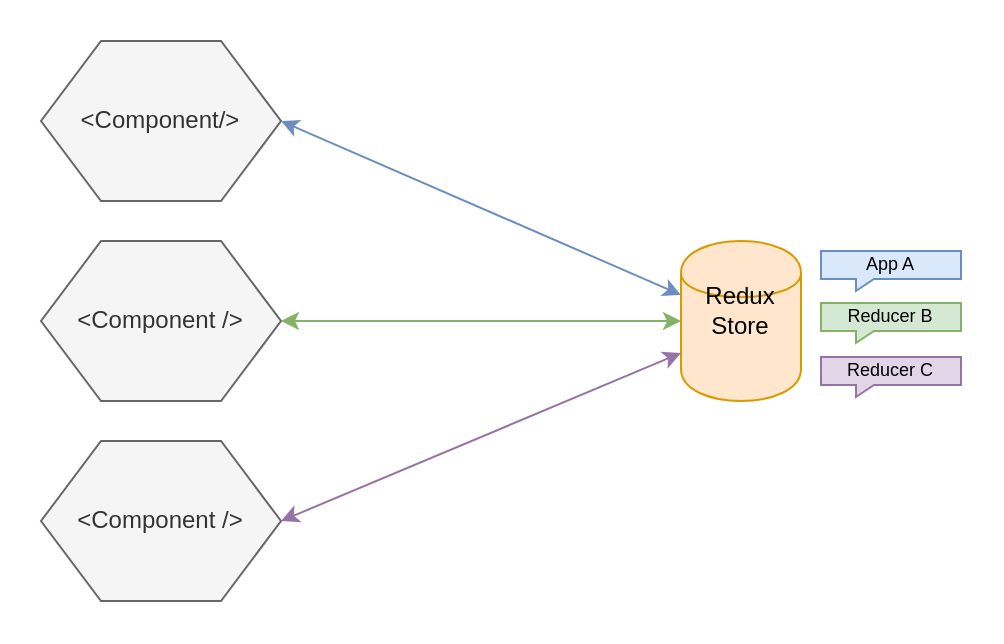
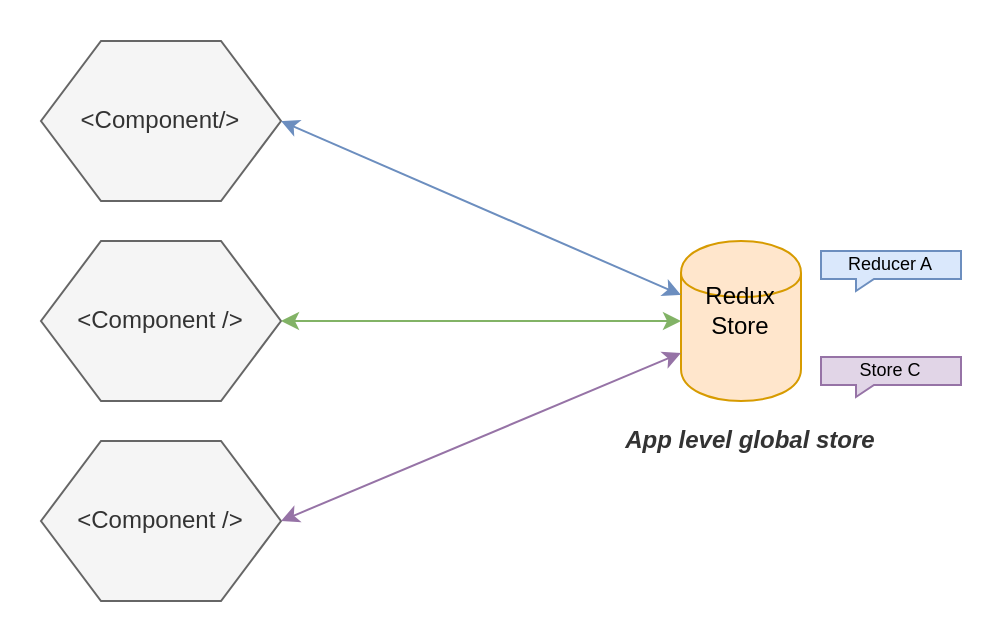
node "App A": label "App A" -> "Reducer A"
node "Reducer B": removed
node "Reducer C": label "Reducer C" -> "Store C"
node "App level global store": added
